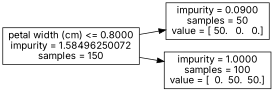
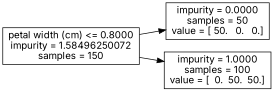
node "impurity = 0.0900 samples = 50 value = [ 50.   0.   0.]": label "impurity = 0.0900 samples = 50 value = [ 50.   0.   0.]" -> "impurity = 0.0000 samples = 50 value = [ 50.   0.   0.]"
